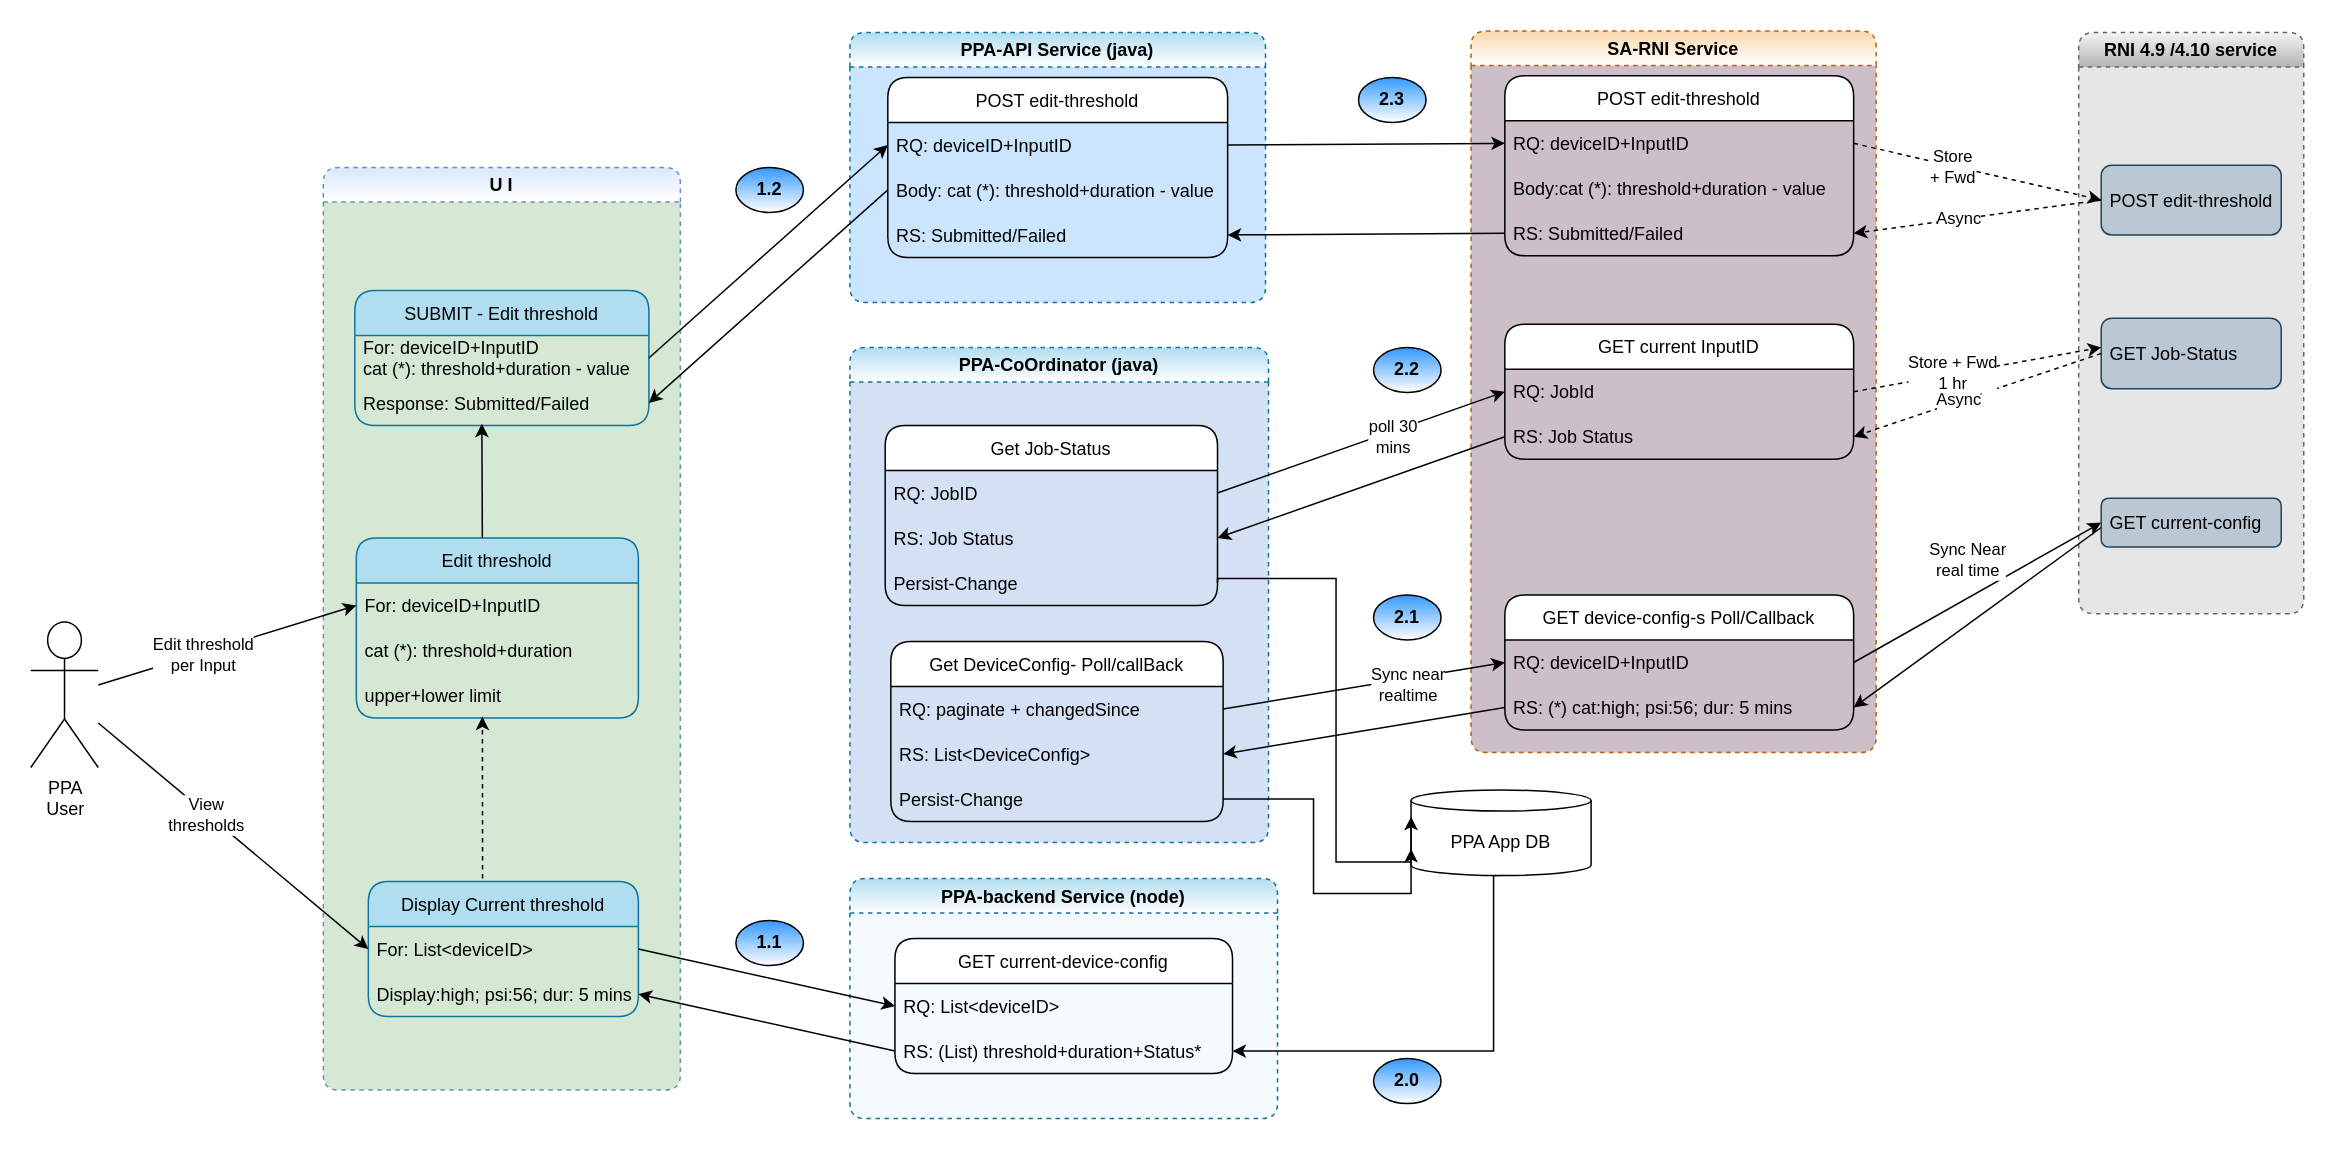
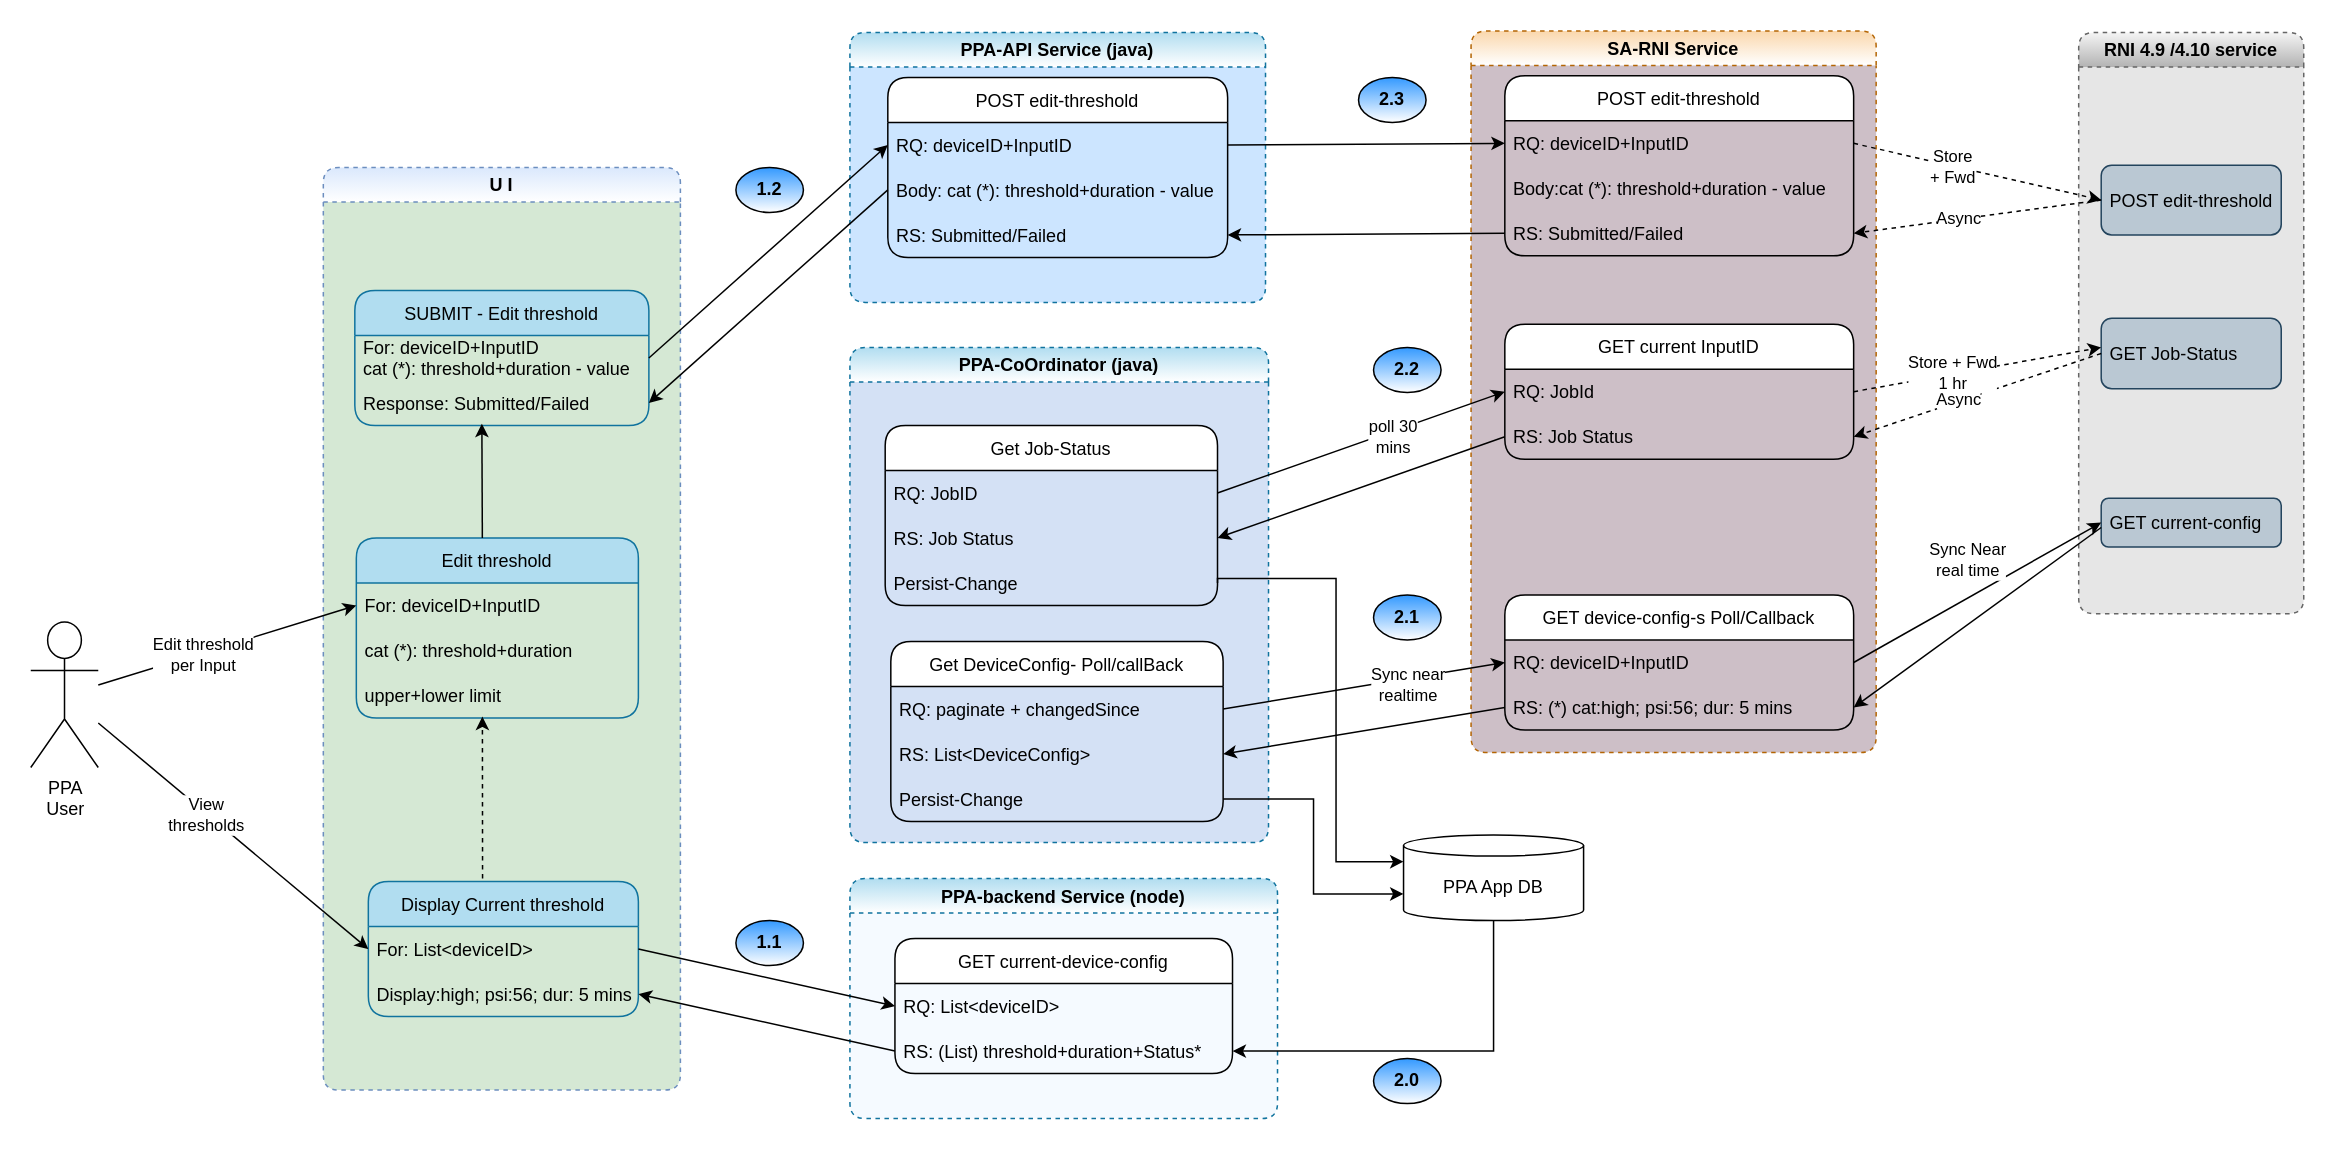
node "PPA App DB": moved (1501, 833) -> (1493, 878)
